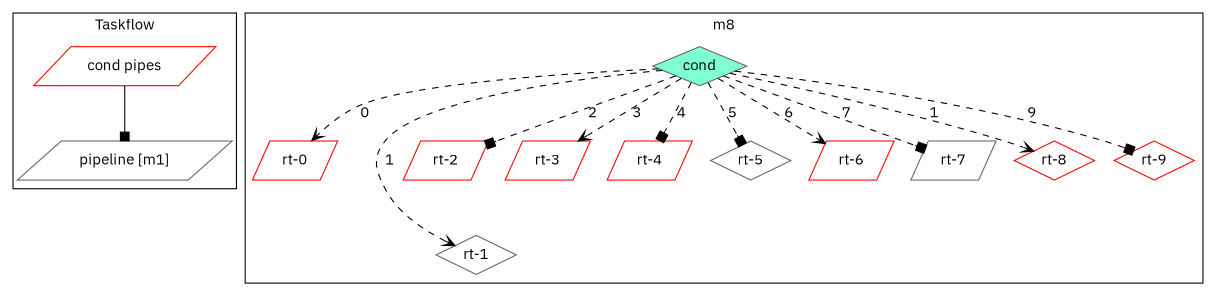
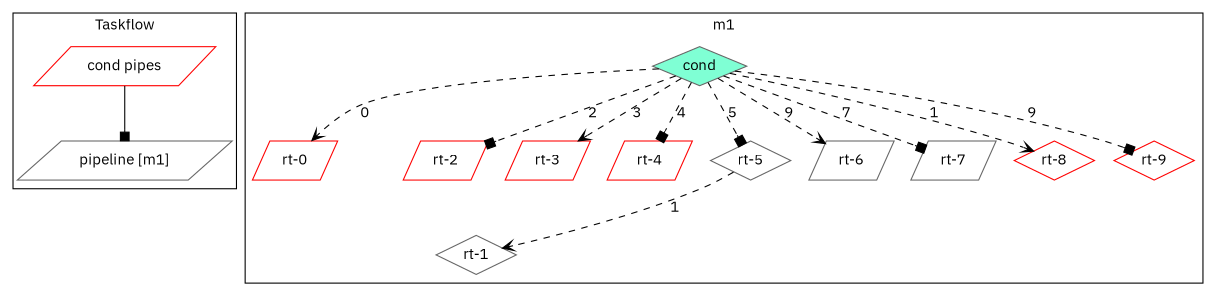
cluster "m8": label "m8" -> "m1"
edge "cond" -> "rt-1": now "rt-5" -> "rt-1"
edge "cond" -> "rt-6": label "6" -> "9"
node "rt-6": color red -> gray40
